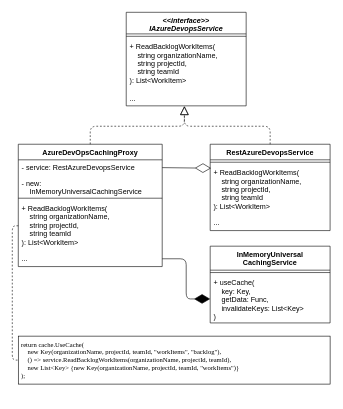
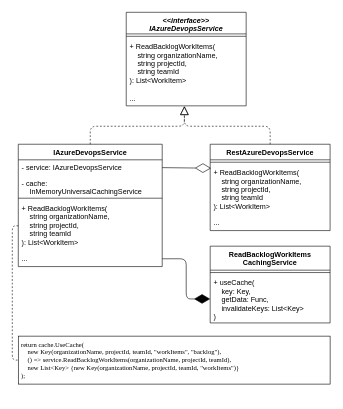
node "AzureDevOpsCachingProxy": label "AzureDevOpsCachingProxy" -> "IAzureDevopsService"
node "- service: RestAzureDevopsService": label "- service: RestAzureDevopsService" -> "- service: IAzureDevopsService"
node "- new: InMemoryUniversalCachingService": label "- new: InMemoryUniversalCachingService" -> "- cache: InMemoryUniversalCachingService"
node "InMemoryUniversal CachingService": label "InMemoryUniversal CachingService" -> "ReadBacklogWorkItems CachingService"
